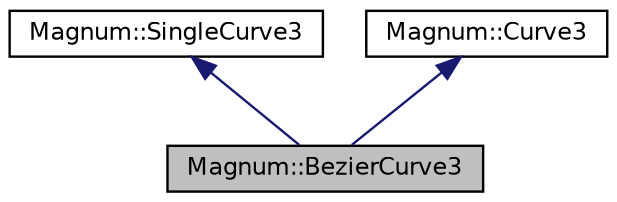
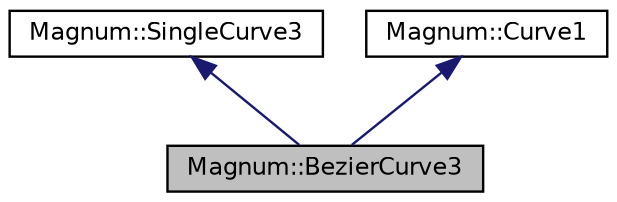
node "Magnum::Curve3": label "Magnum::Curve3" -> "Magnum::Curve1"
